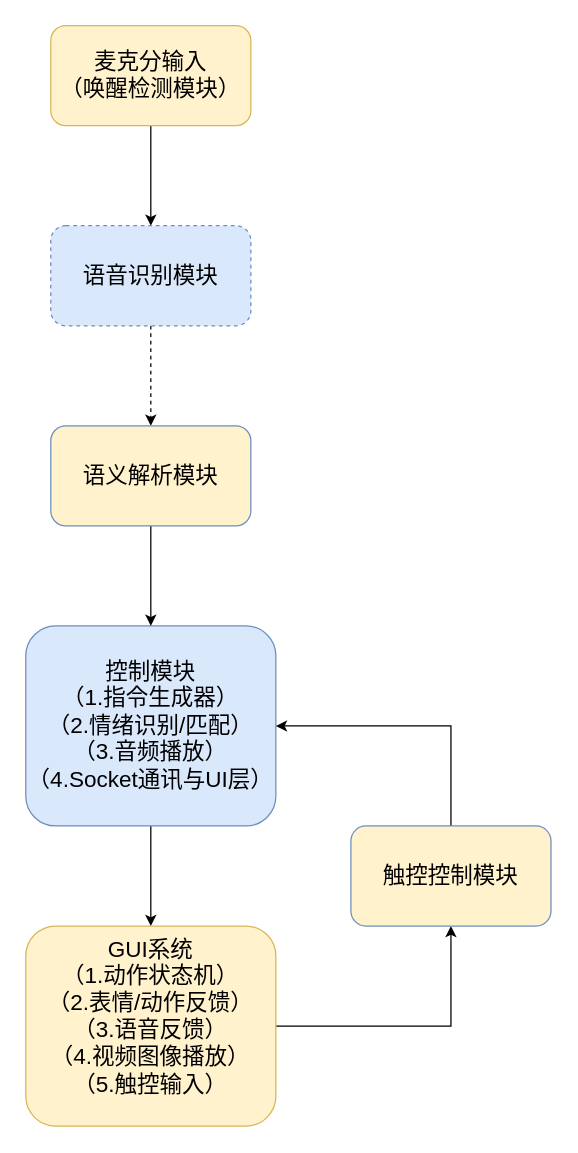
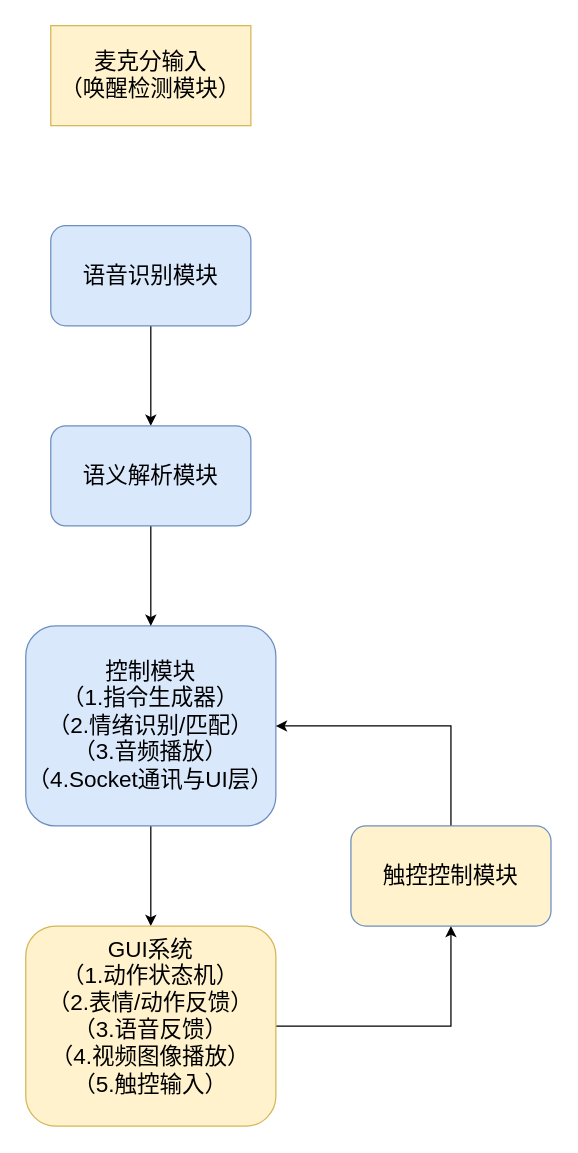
node "麦克分输入 （唤醒检测模块）": shape rounded rectangle -> rectangle
edge "麦克分输入 （唤醒检测模块）" -> "语音识别模块": removed
node "语音识别模块": style dashed -> solid
edge "语音识别模块" -> "语义解析模块": style dashed -> solid
node "语义解析模块": fillcolor #fff2cc -> #dae8fc
